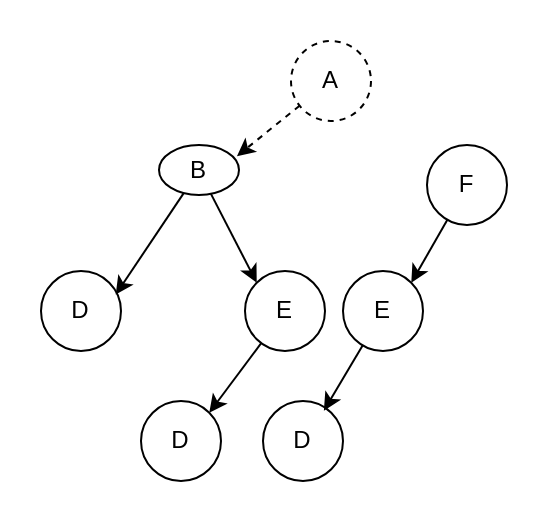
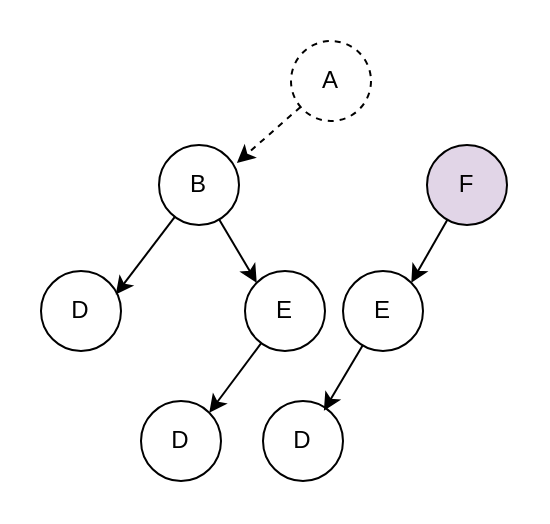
node "B": size 80x50 -> 80x80
node "F": fillcolor #ffffff -> #e1d5e7
